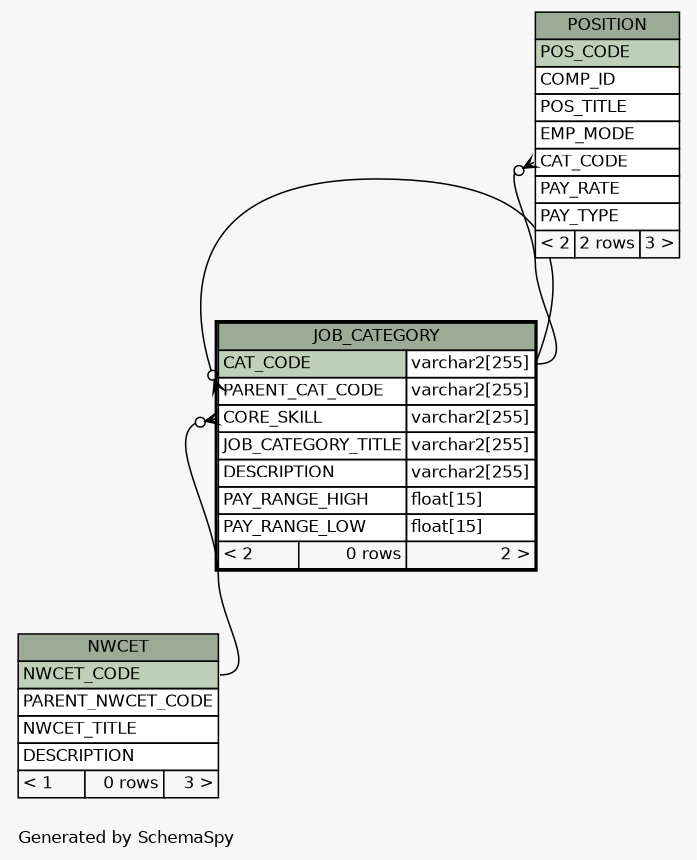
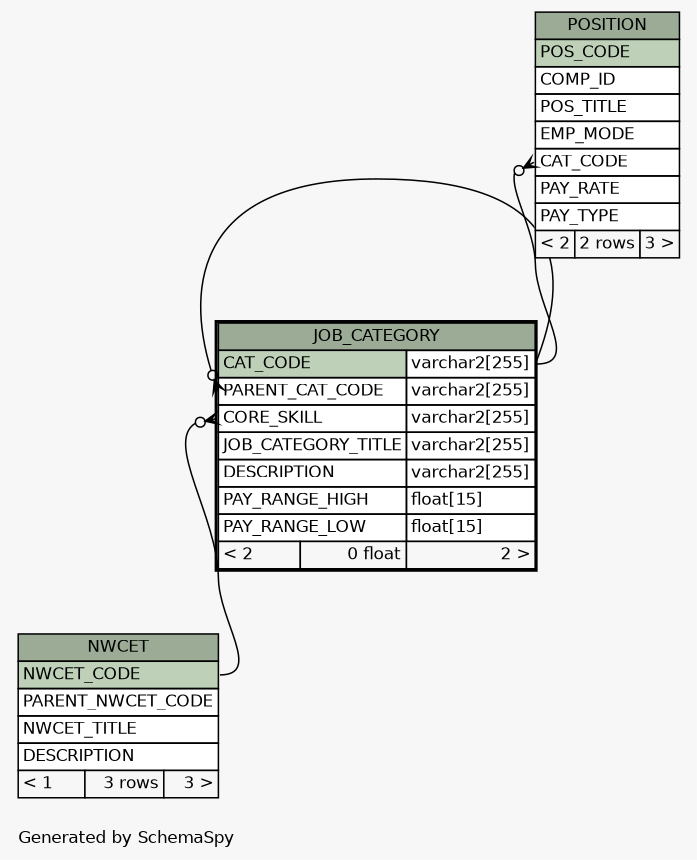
node "JOB_CATEGORY": text "0 rows" -> "0 float"
node "NWCET": text "0 rows" -> "3 rows"
